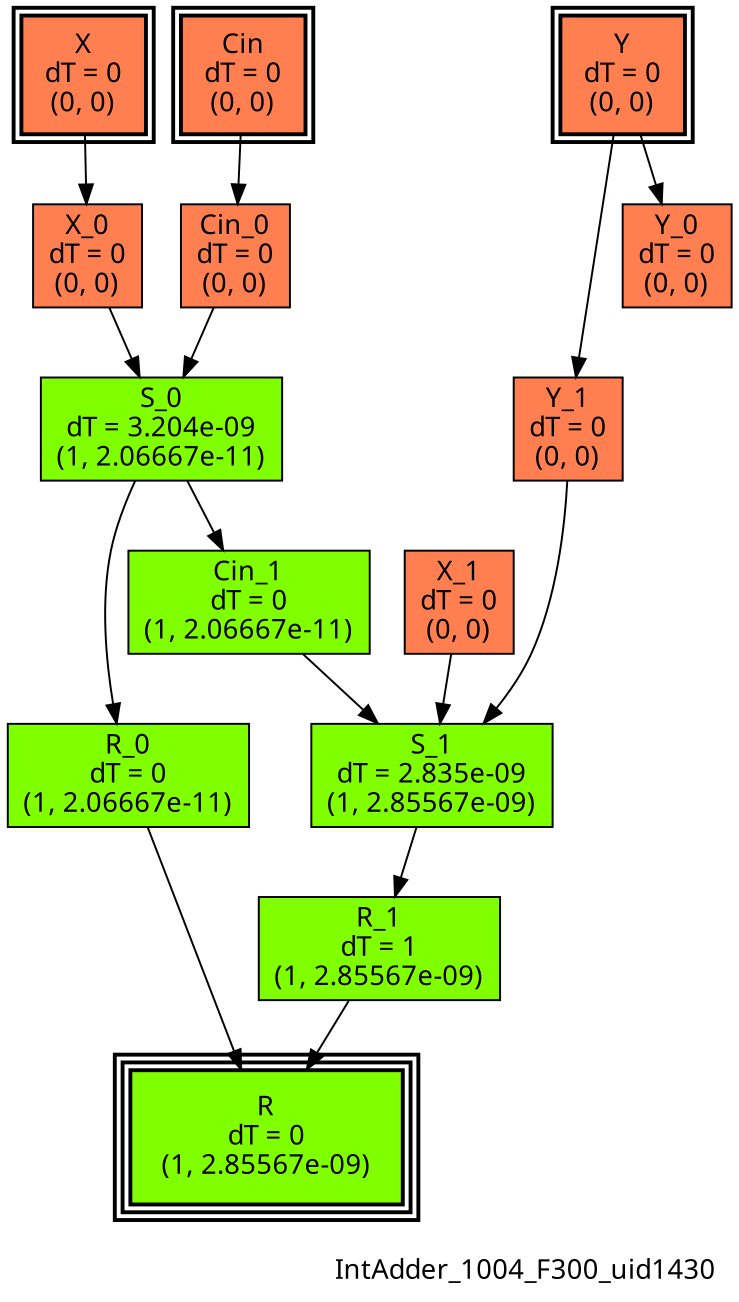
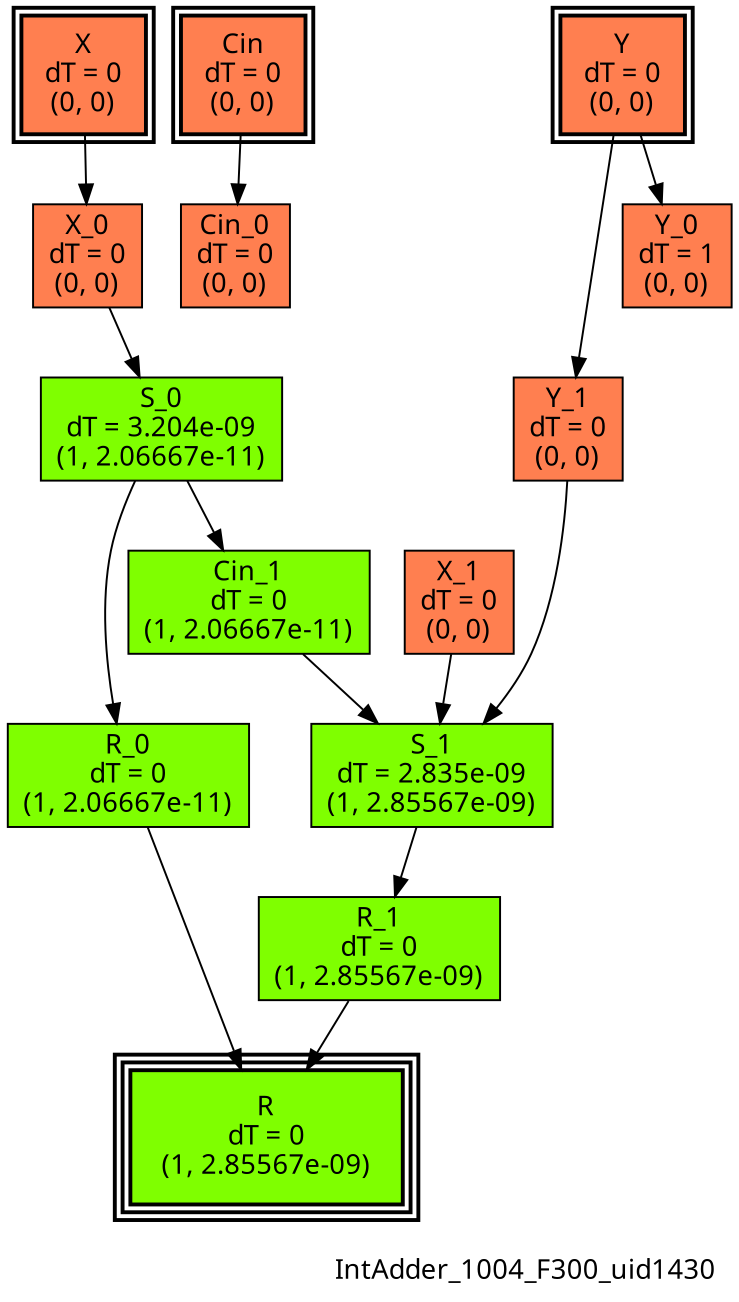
node "Y_0 dT = 0 (0, 0)": label "Y_0 dT = 0 (0, 0)" -> "Y_0 dT = 1 (0, 0)"
edge "Cin_0 dT = 0 (0, 0)" -> "S_0 dT = 3.204e-09 (1, 2.06667e-11)": removed
node "R_1 dT = 1 (1, 2.85567e-09)": label "R_1 dT = 1 (1, 2.85567e-09)" -> "R_1 dT = 0 (1, 2.85567e-09)"
